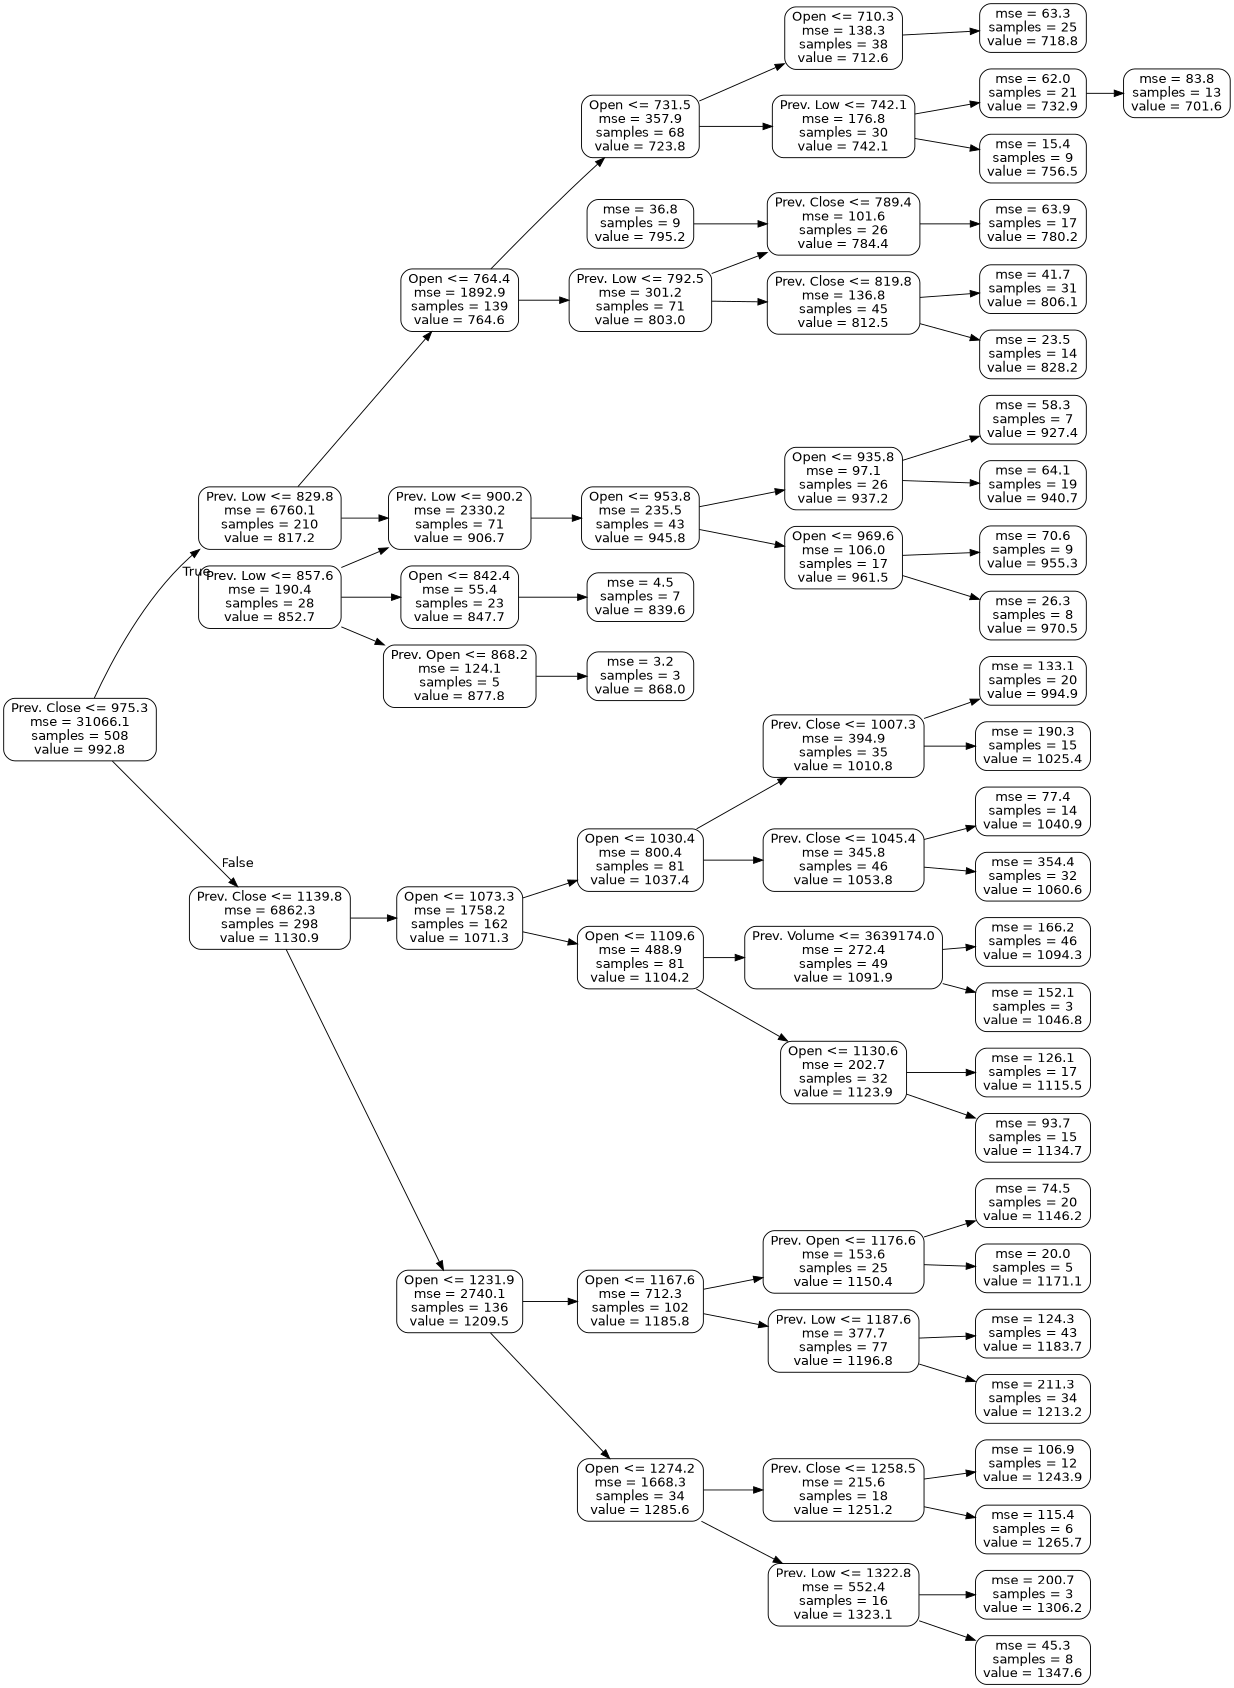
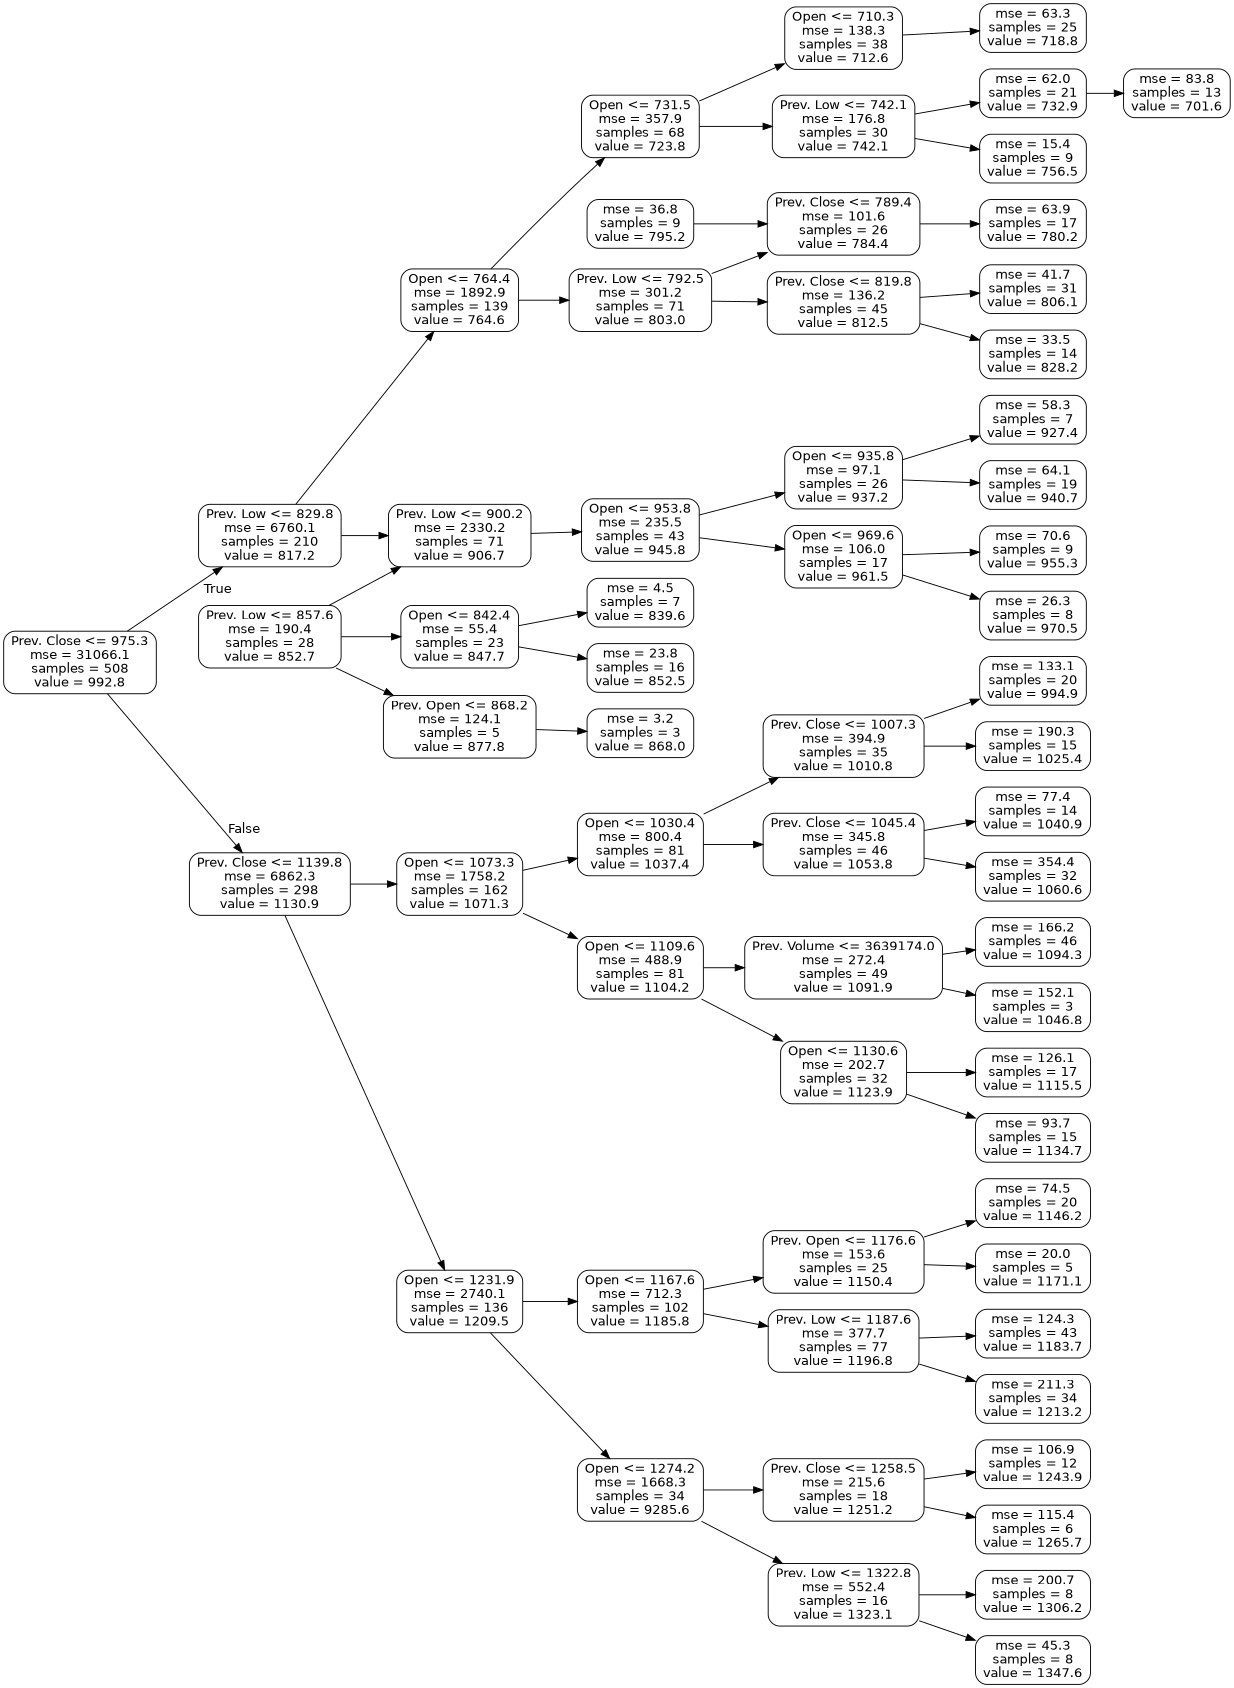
node "Prev. Close <= 819.8 mse = 136.8 samples = 45 value = 812.5": label "Prev. Close <= 819.8 mse = 136.8 samples = 45 value = 812.5" -> "Prev. Close <= 819.8 mse = 136.2 samples = 45 value = 812.5"
node "mse = 23.5 samples = 14 value = 828.2": label "mse = 23.5 samples = 14 value = 828.2" -> "mse = 33.5 samples = 14 value = 828.2"
node "mse = 23.8 samples = 16 value = 852.5": added
node "Open <= 1274.2 mse = 1668.3 samples = 34 value = 1285.6": label "Open <= 1274.2 mse = 1668.3 samples = 34 value = 1285.6" -> "Open <= 1274.2 mse = 1668.3 samples = 34 value = 9285.6"
node "mse = 200.7 samples = 3 value = 1306.2": label "mse = 200.7 samples = 3 value = 1306.2" -> "mse = 200.7 samples = 8 value = 1306.2"
